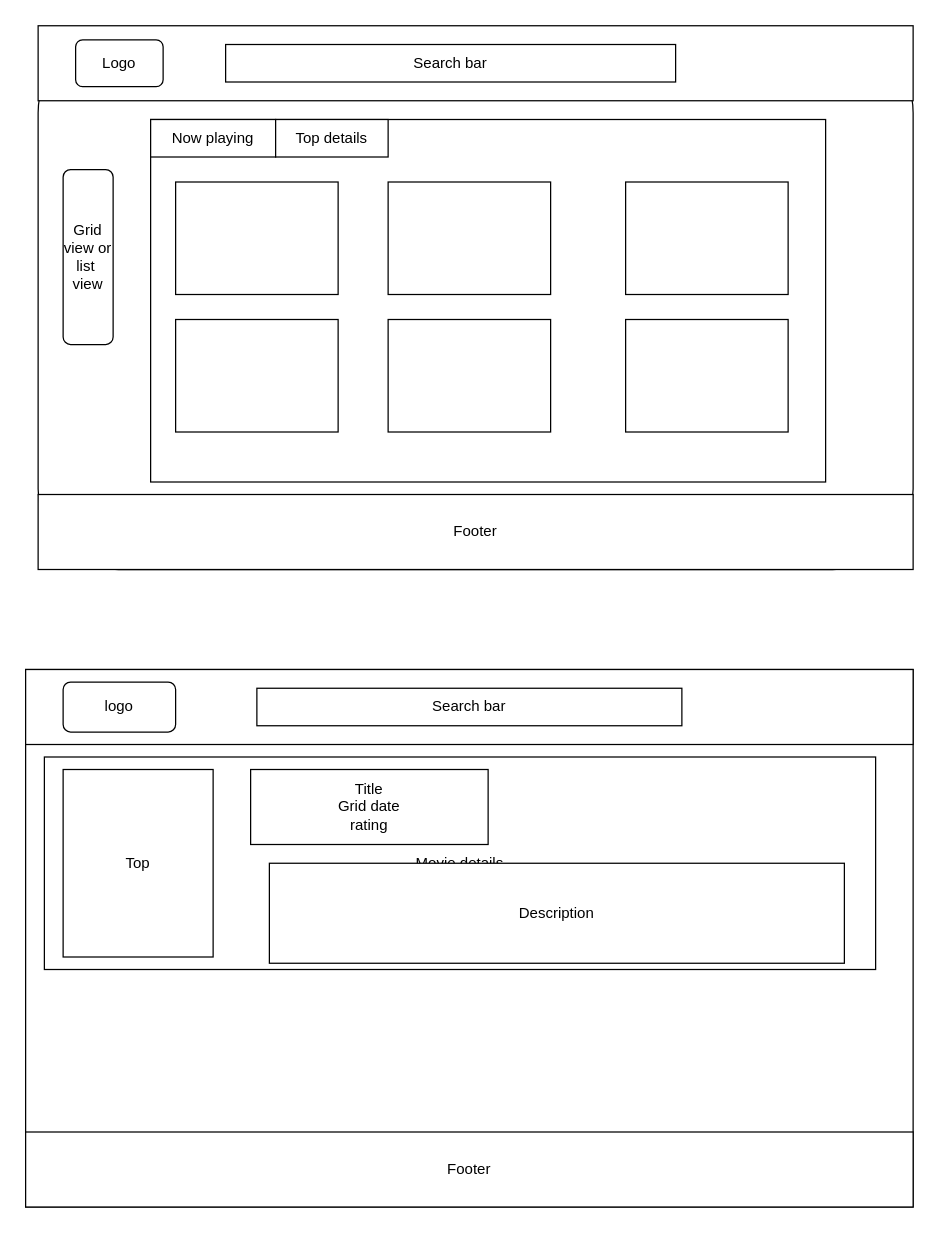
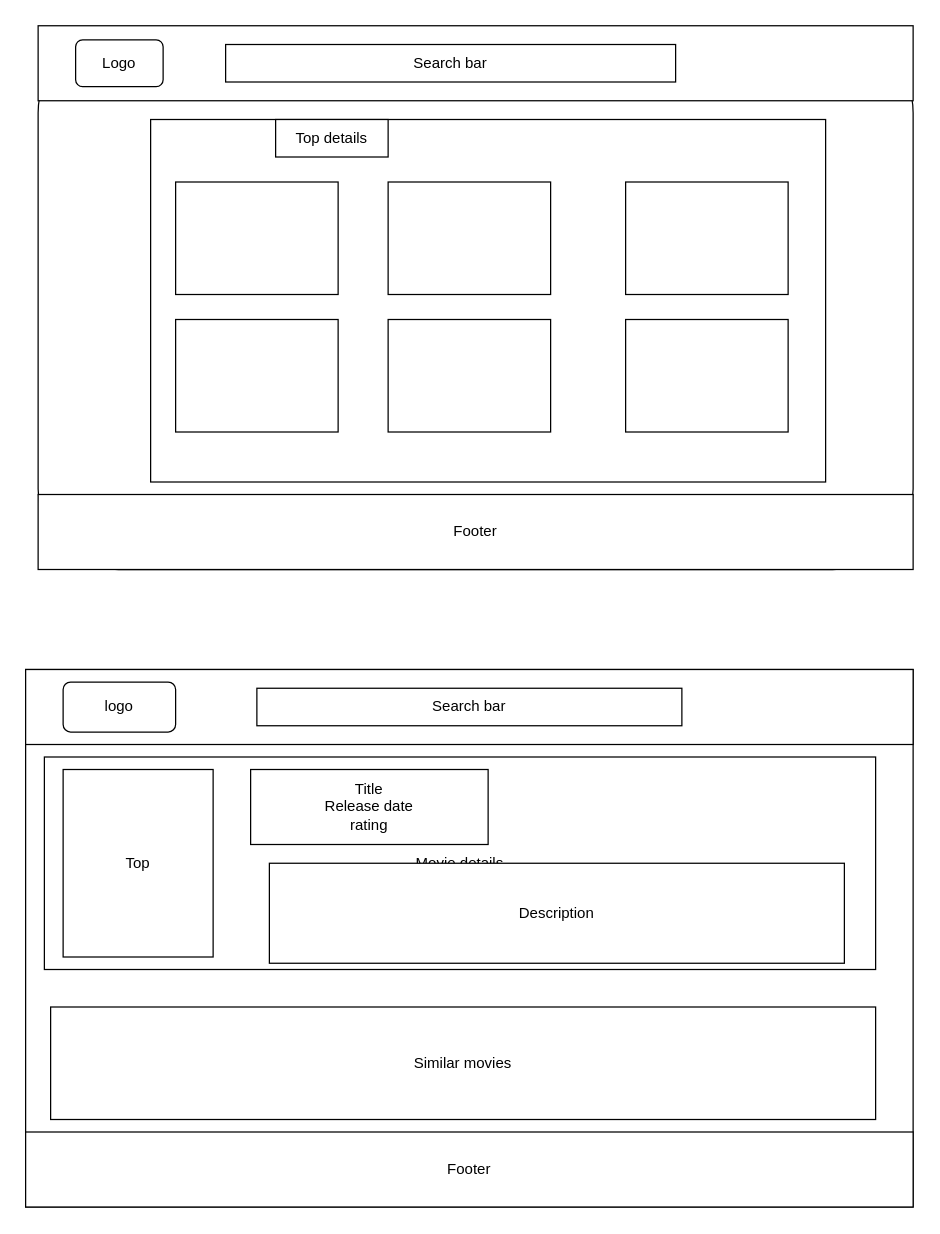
node "Now playing": removed
node "Grid view or list view": removed
node "Title Grid date rating": label "Title Grid date rating" -> "Title Release date rating"
node "Similar movies": added
